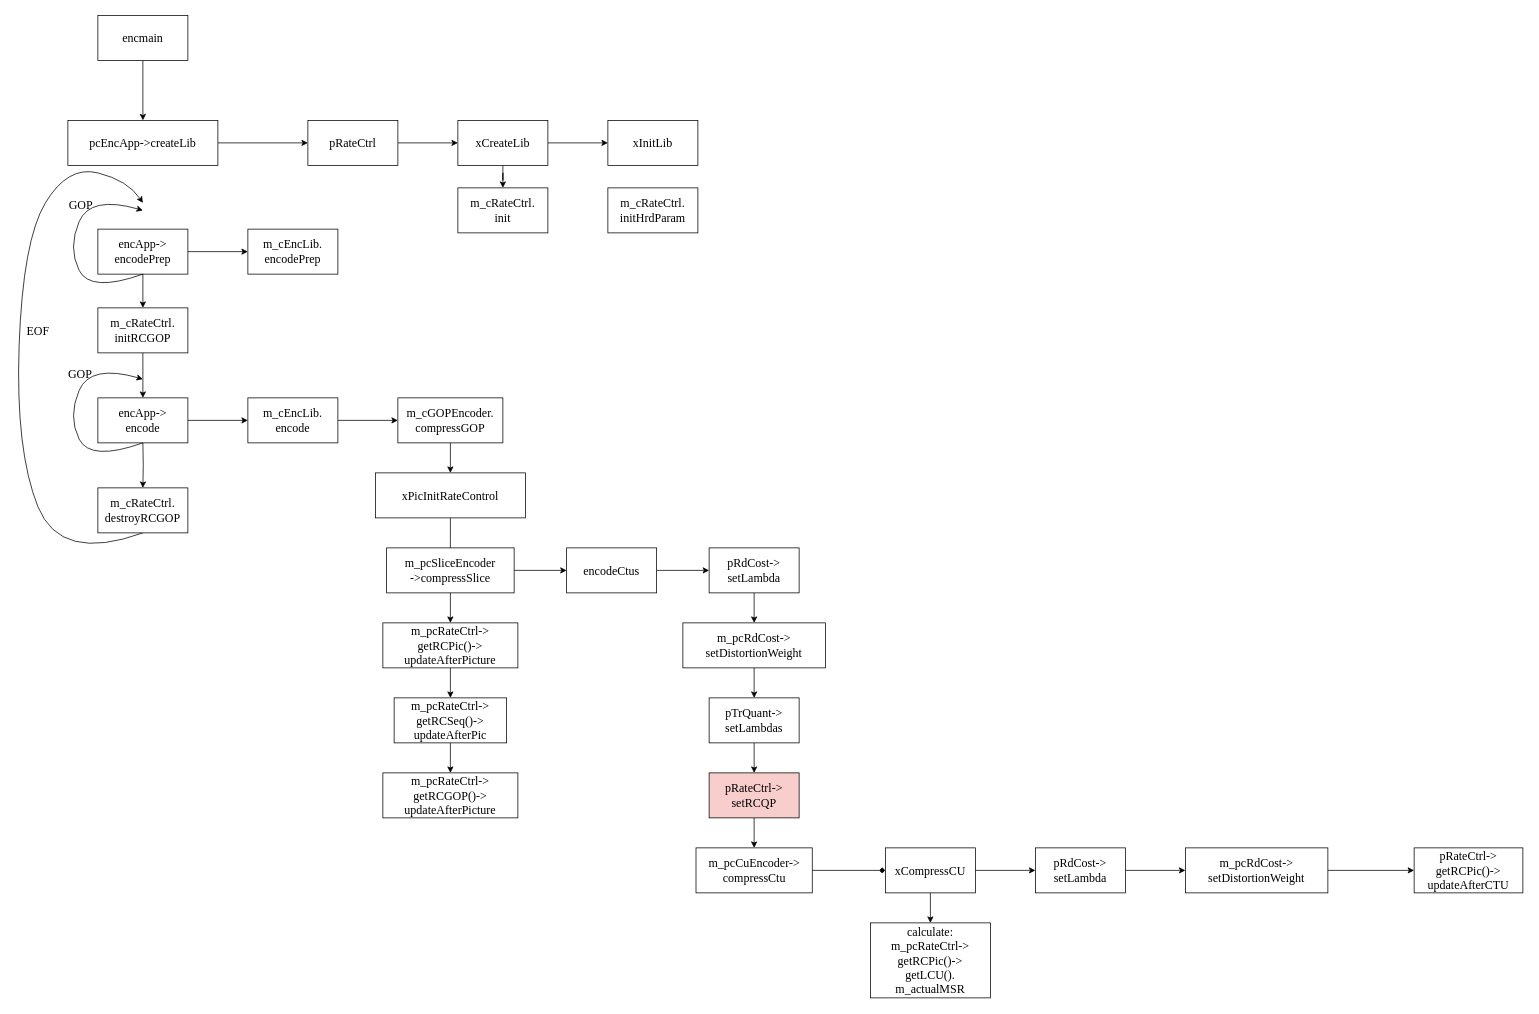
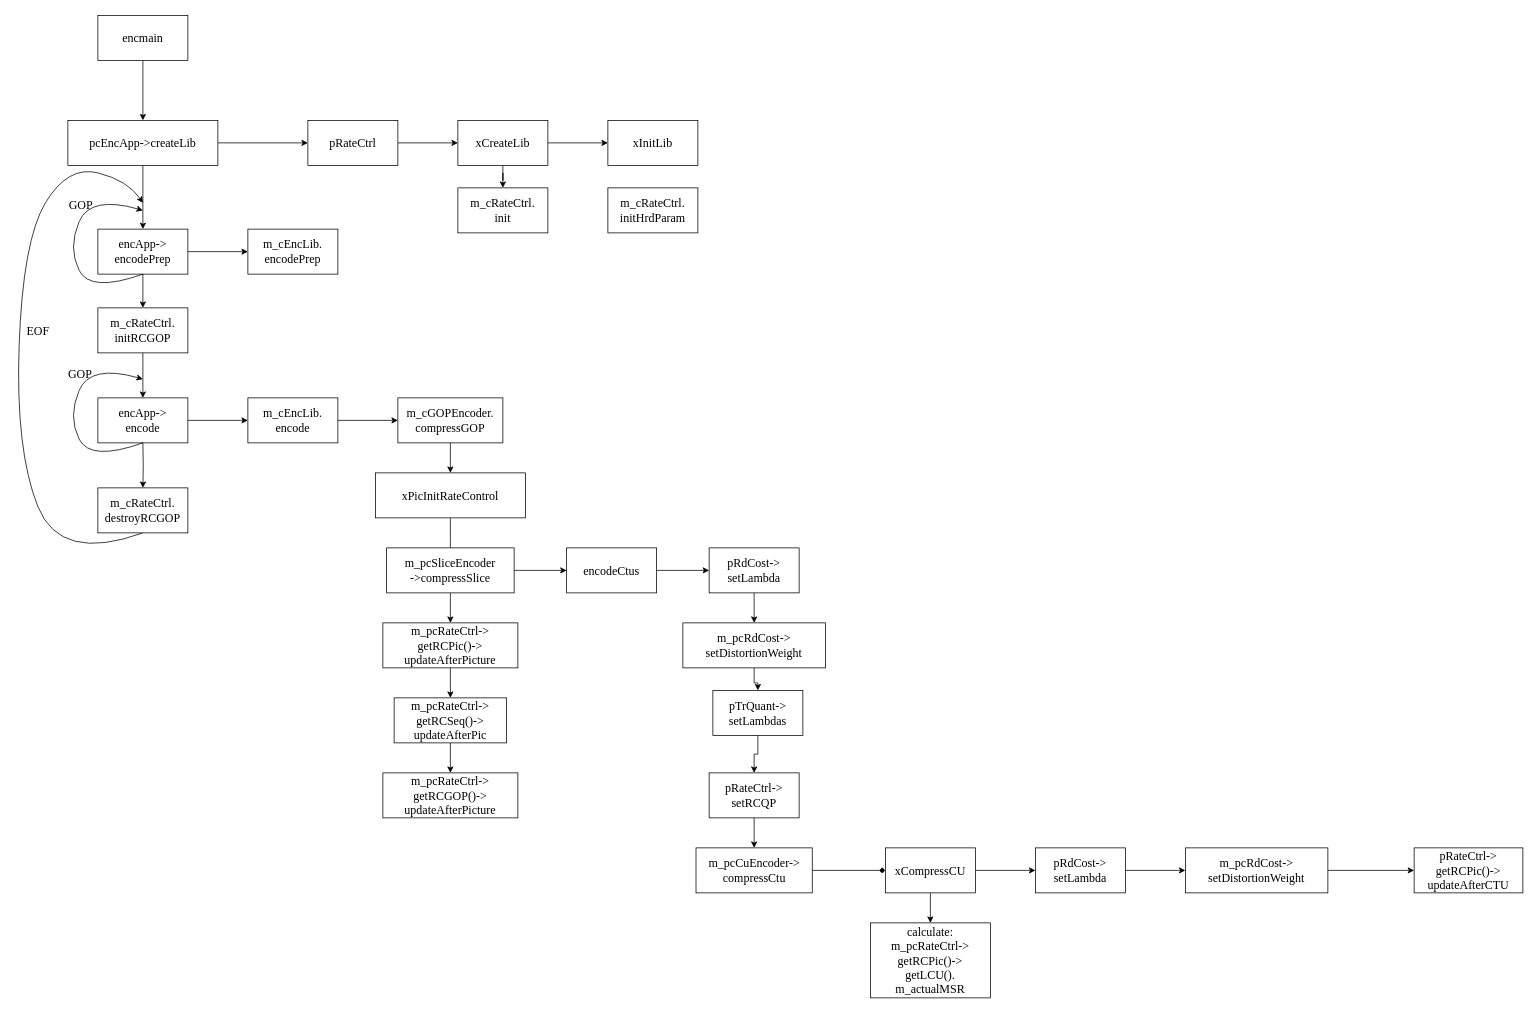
edge "pcEncApp->createLib" -> "encApp-> encodePrep": added
node "pTrQuant-> setLambdas": moved (754, 720) -> (758, 713)
node "pRateCtrl-> setRCQP": fillcolor #f8cecc -> #ffffff
